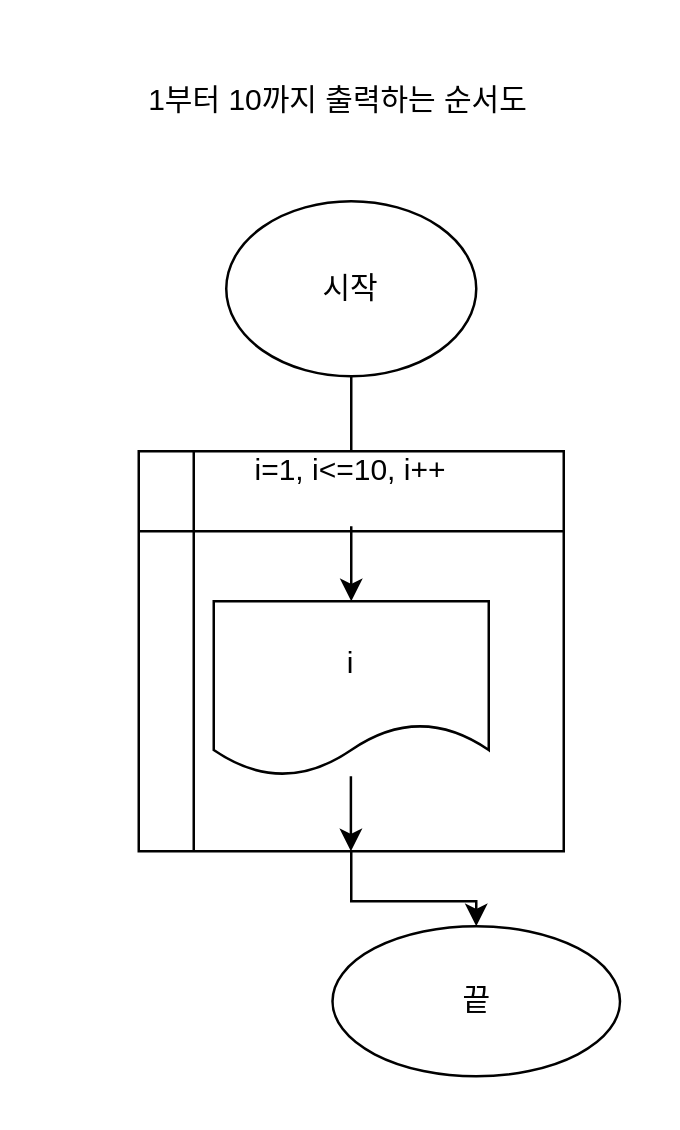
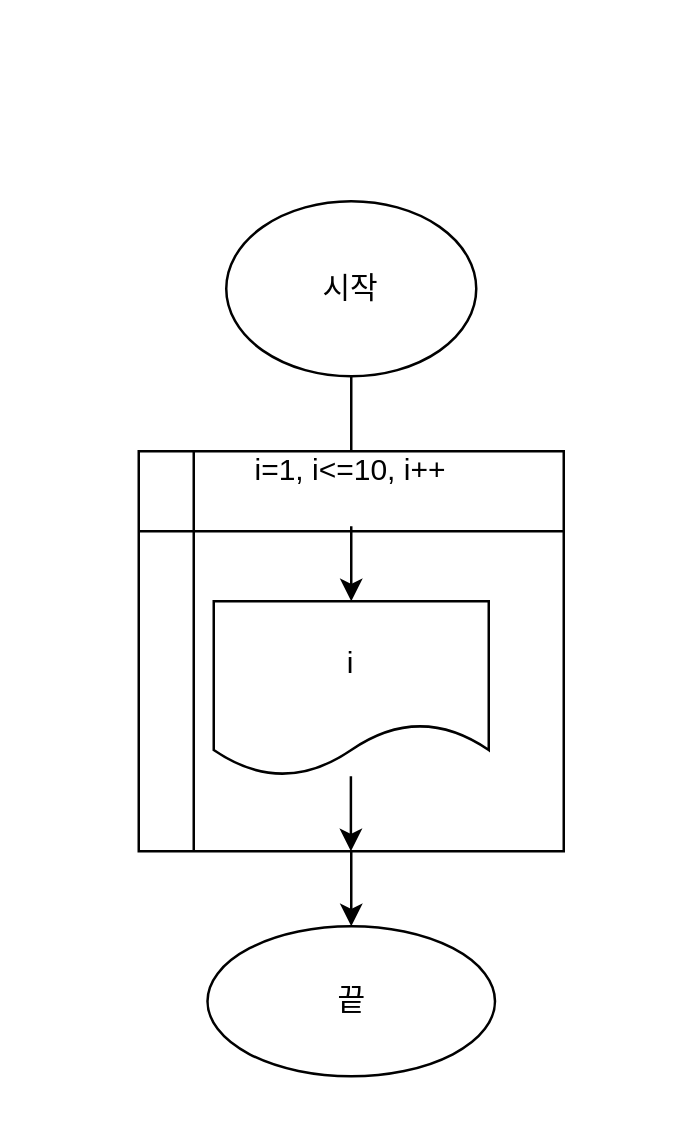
node "1부터 10까지 출력하는 순서도": removed
node "끝": moved (476, 1001) -> (351, 1001)
